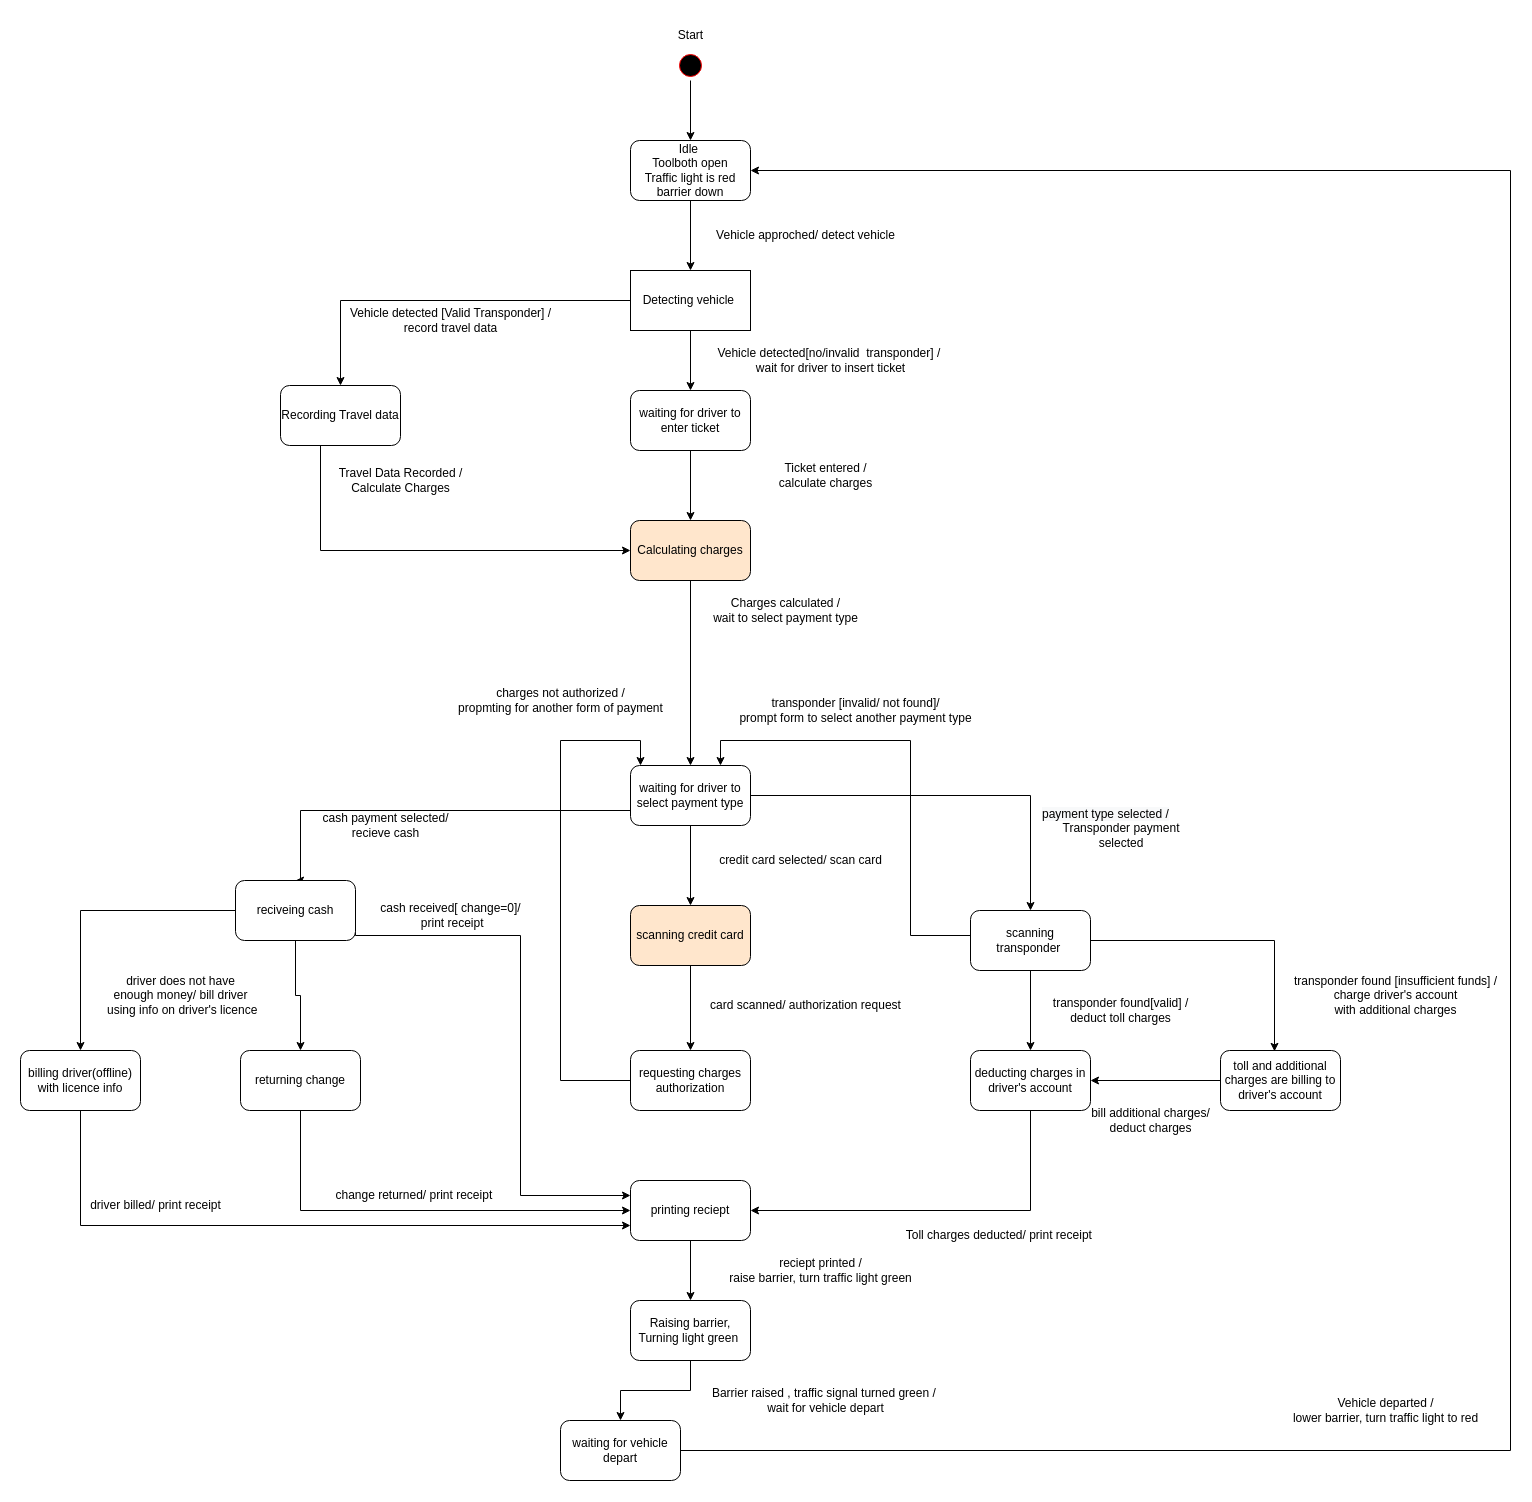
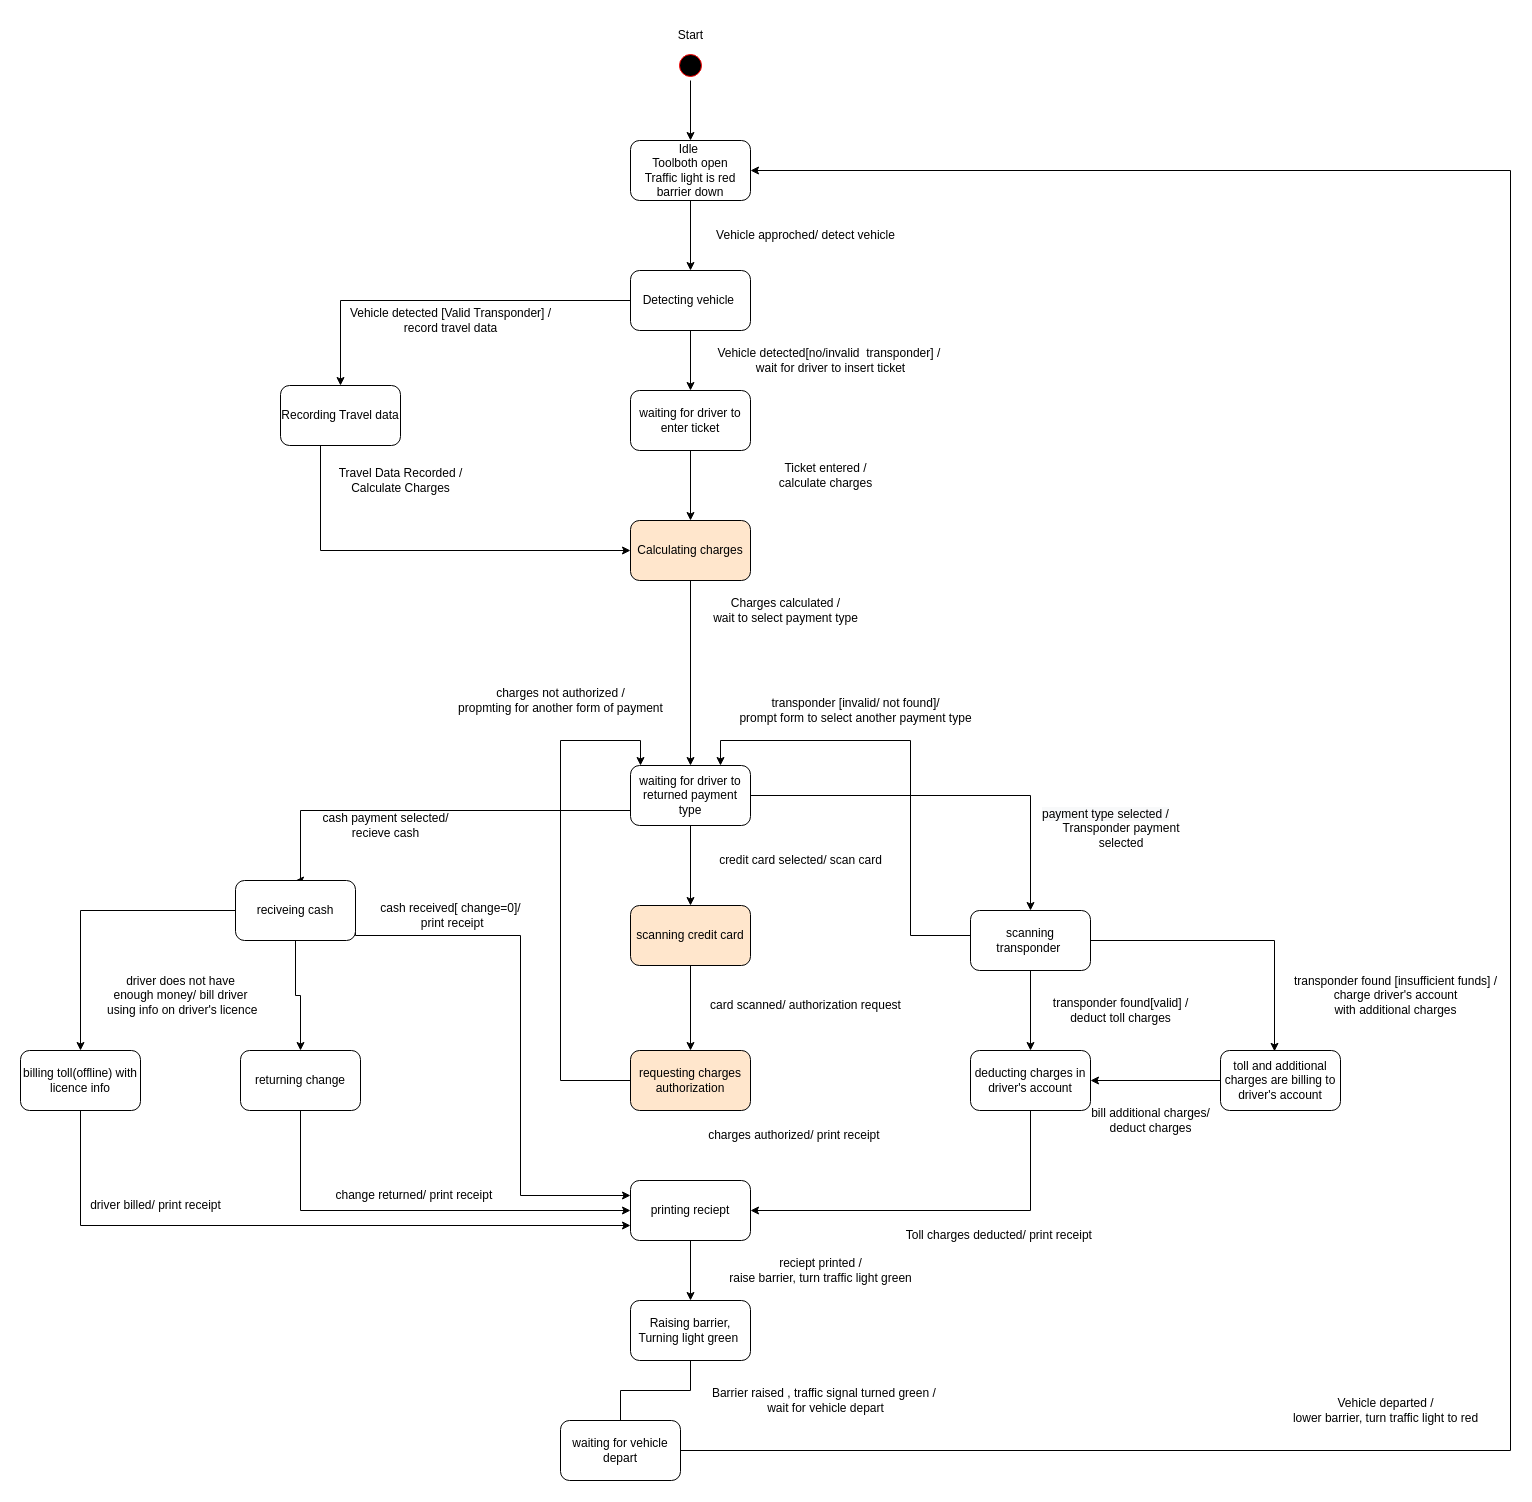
node "Detecting vehicle": shape rectangle -> rounded rectangle
node "waiting for driver to select payment type": label "waiting for driver to select payment type" -> "waiting for driver to returned payment type"
node "billing driver(offline) with licence info": label "billing driver(offline) with licence info" -> "billing toll(offline) with licence info"
node "requesting charges authorization": fillcolor #ffffff -> #ffe6cc
node "charges authorized/ print receipt": added
edge "Raising barrier, Turning light green" -> "waiting for vehicle depart": arrowhead classic -> none
